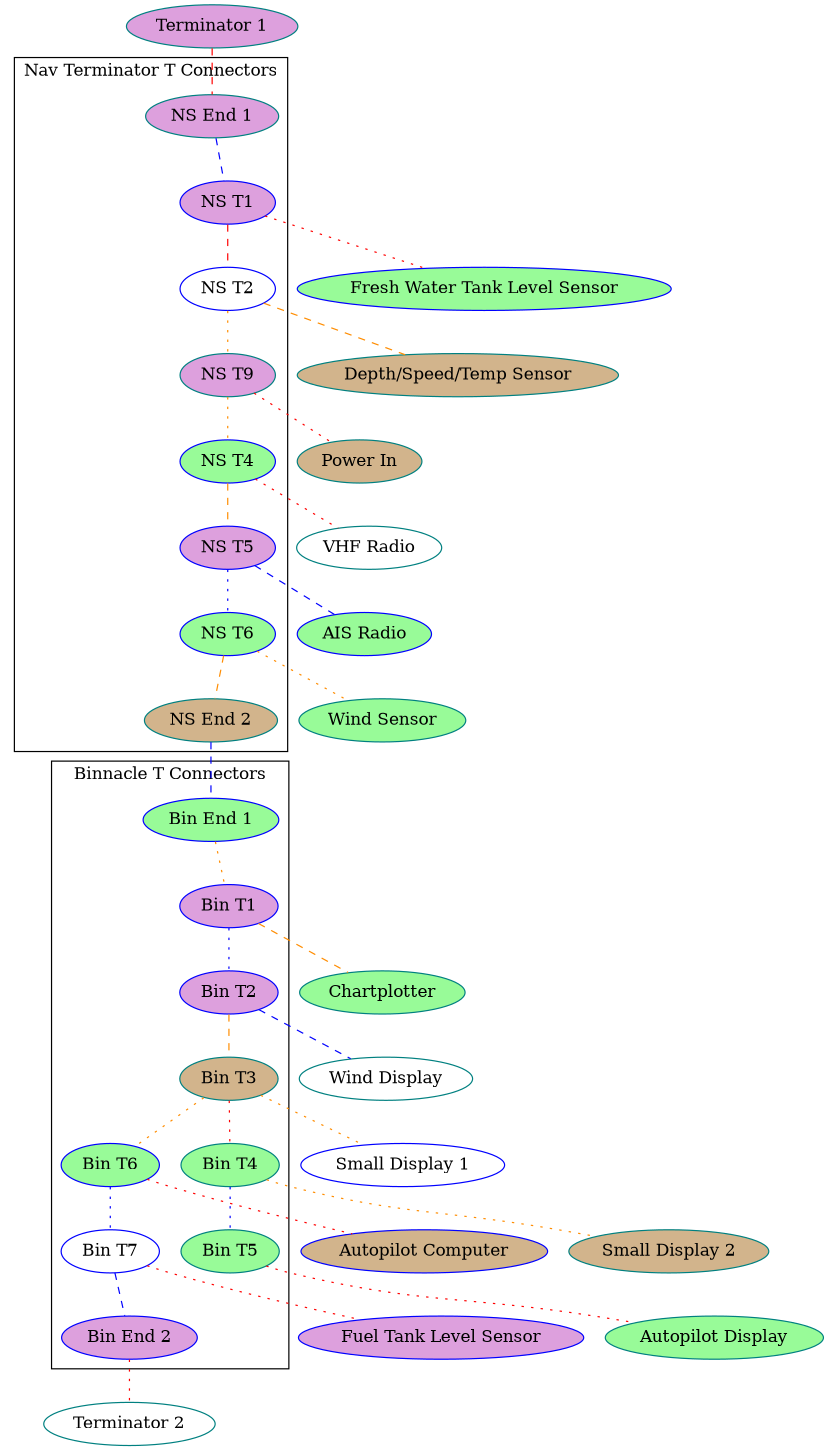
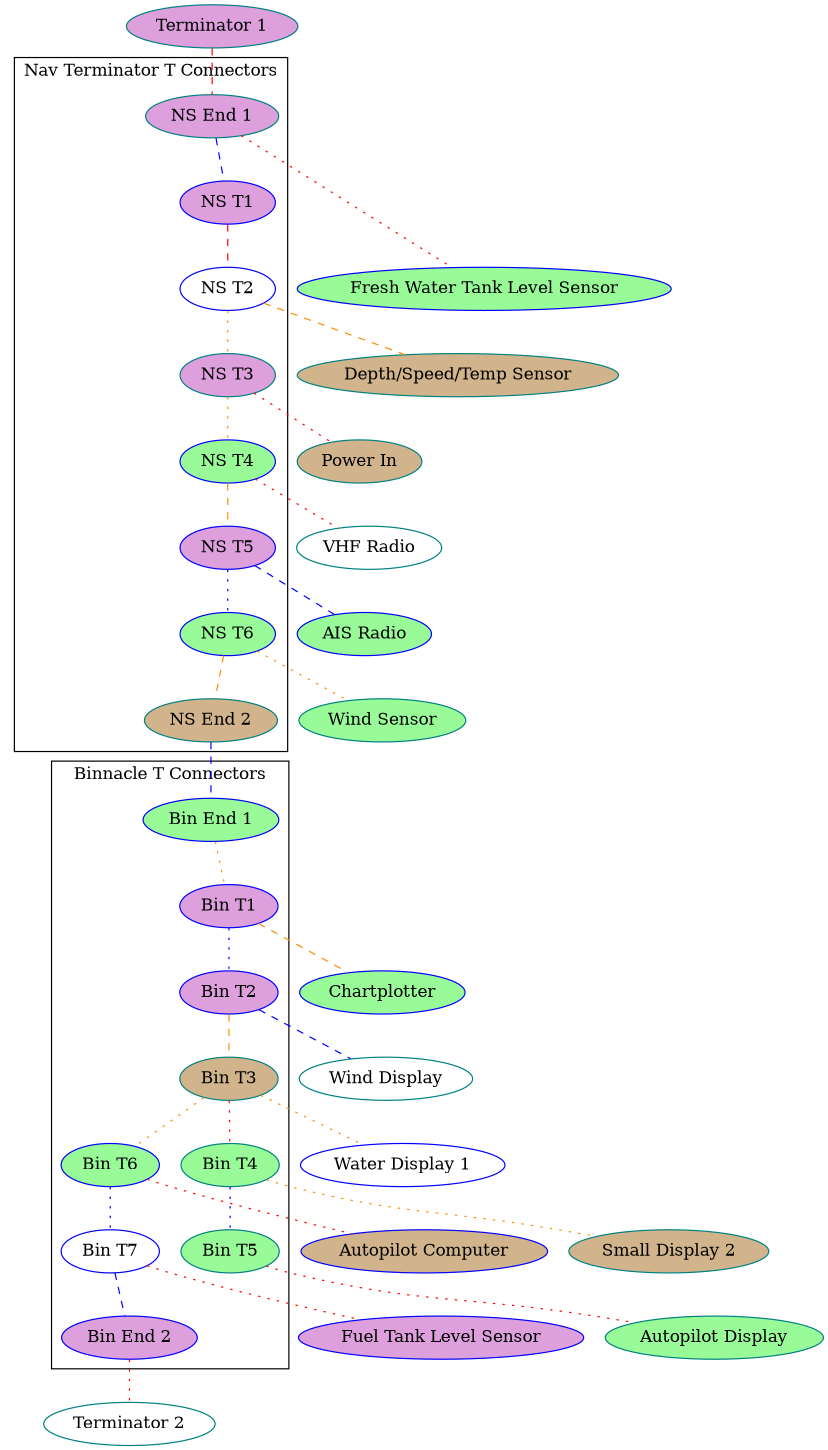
edge "NS T1" -- "Fresh Water Tank Level Sensor": now "NS End 1" -- "Fresh Water Tank Level Sensor"
node "NS T9": label "NS T9" -> "NS T3"
node "Chartplotter": color teal -> blue
node "Small Display 1": label "Small Display 1" -> "Water Display 1"
